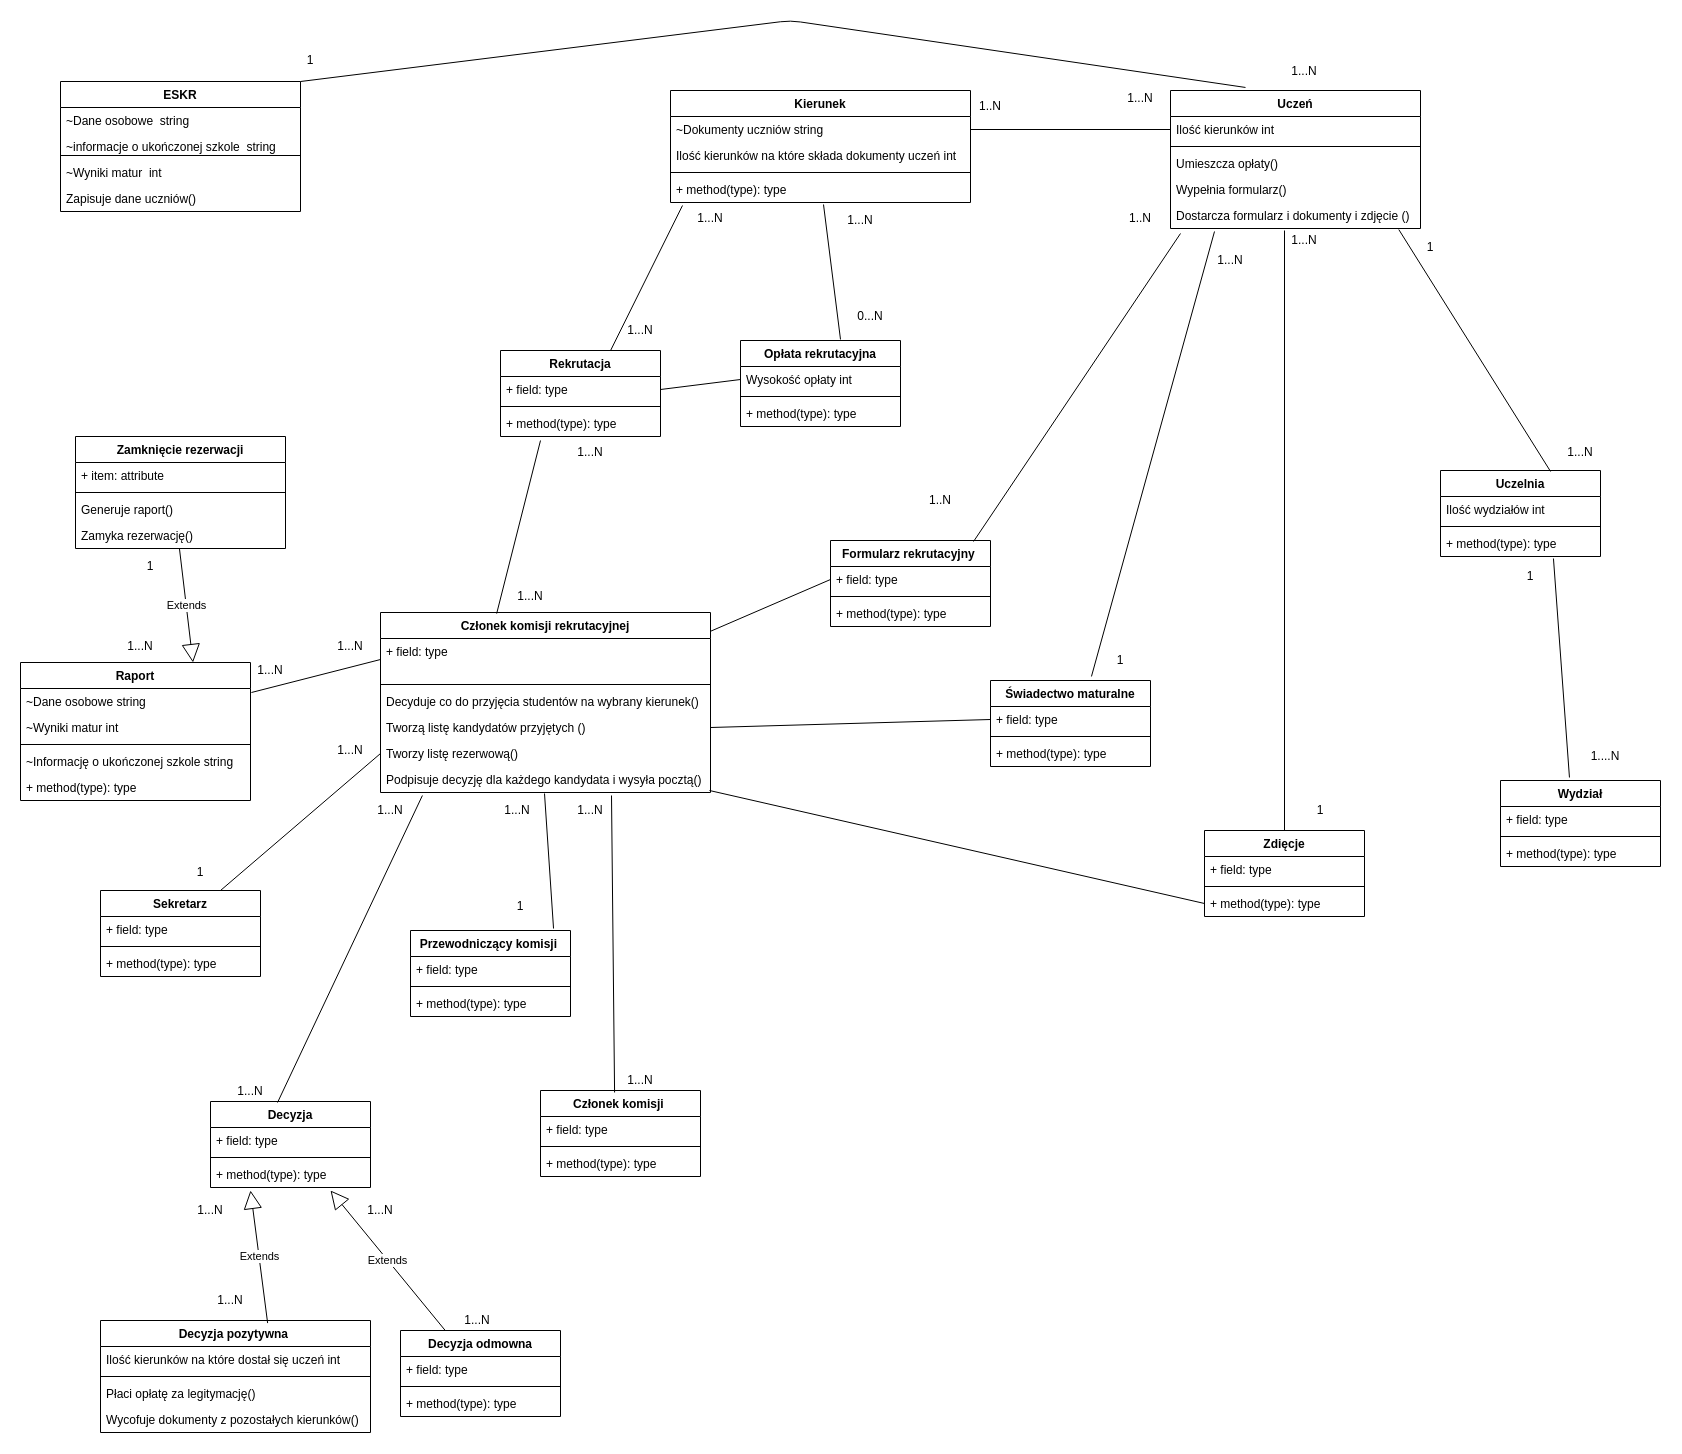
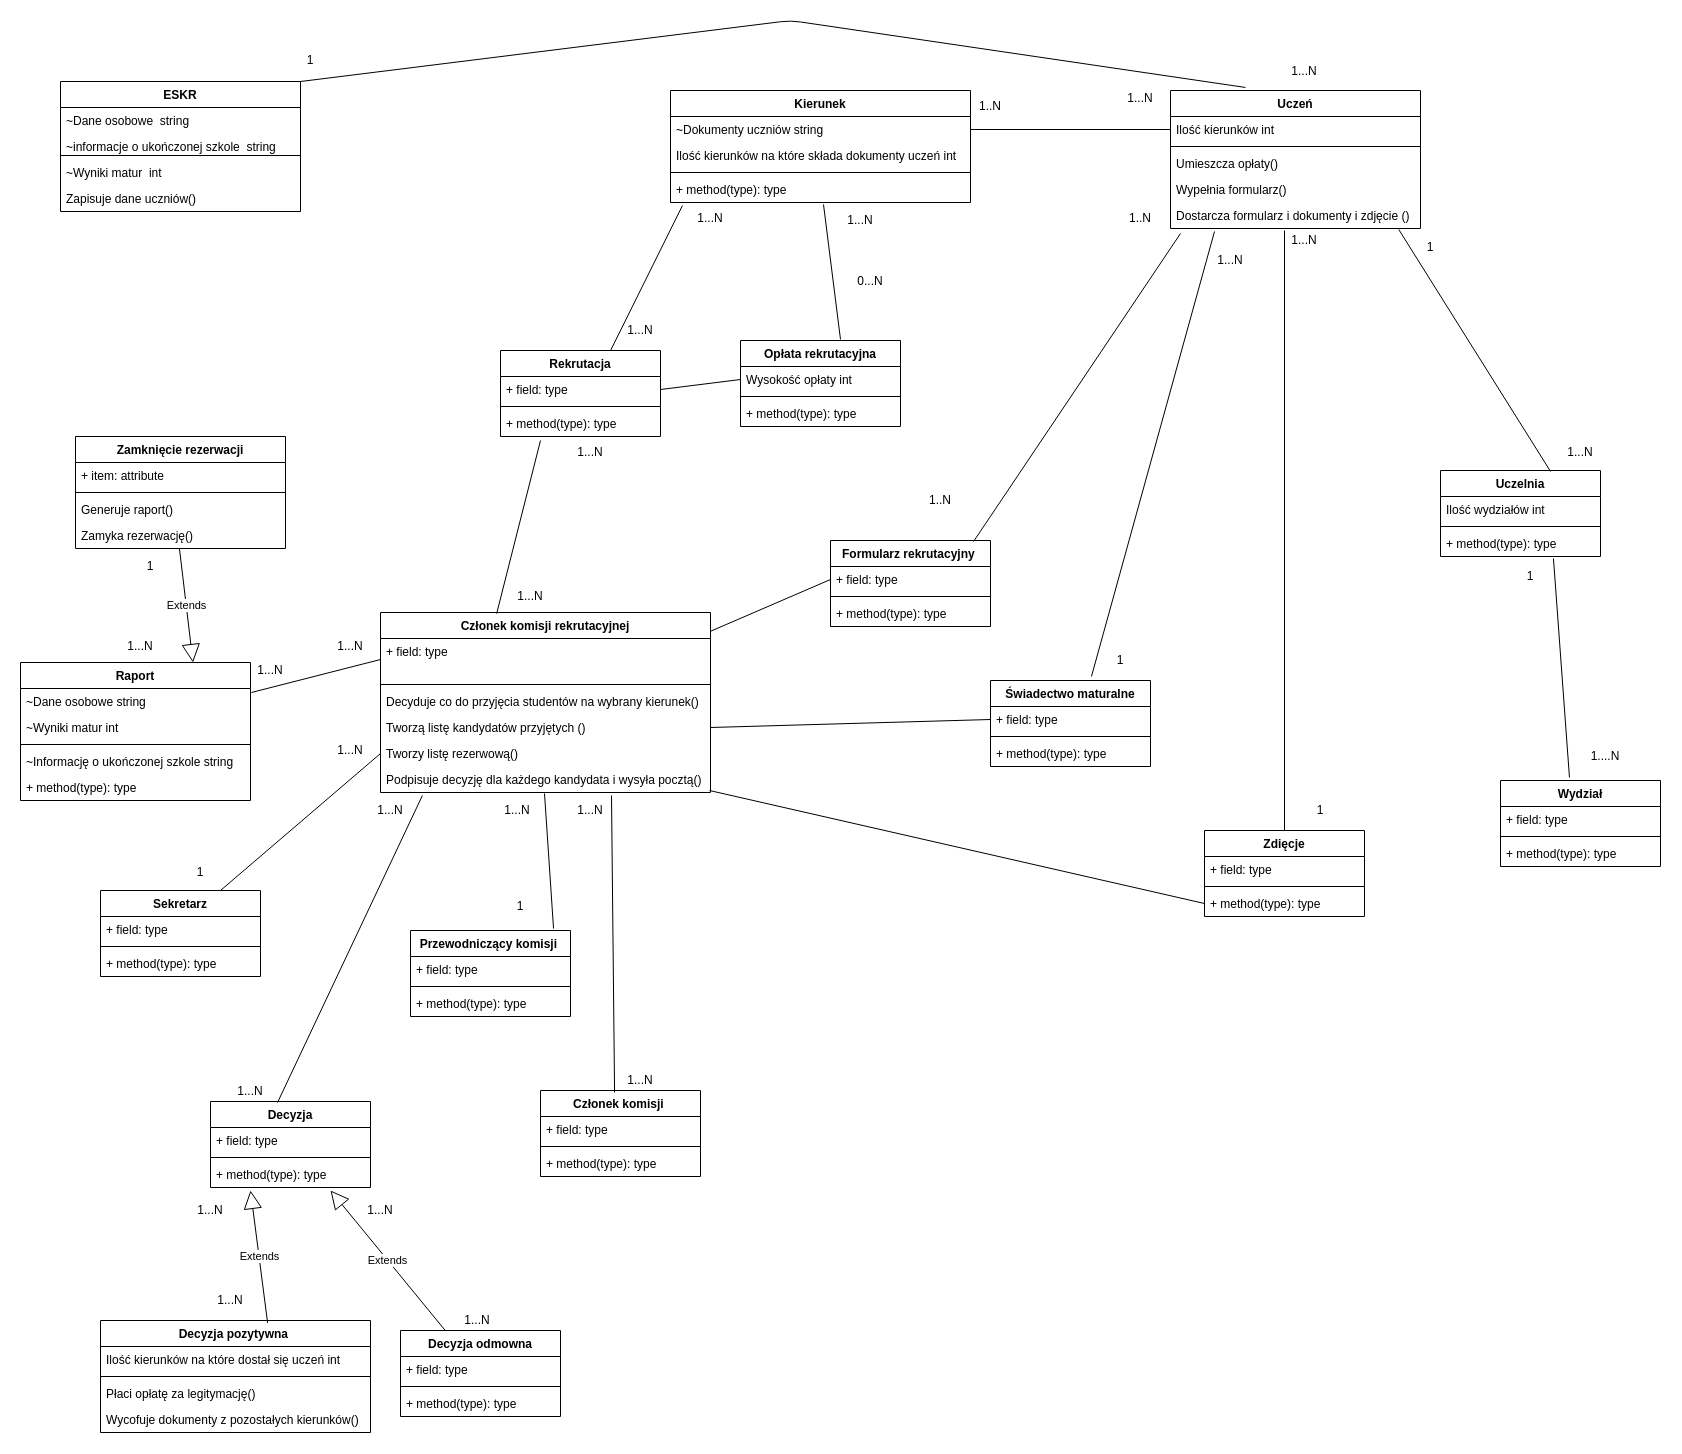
node "0...N": moved (871, 317) -> (871, 282)
